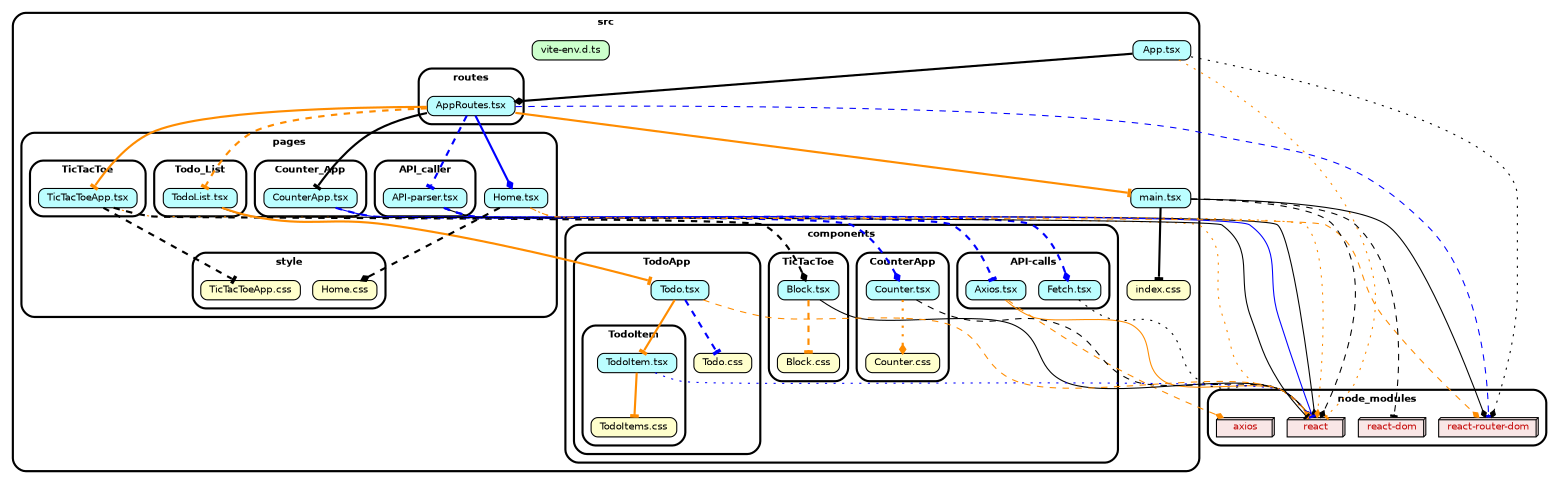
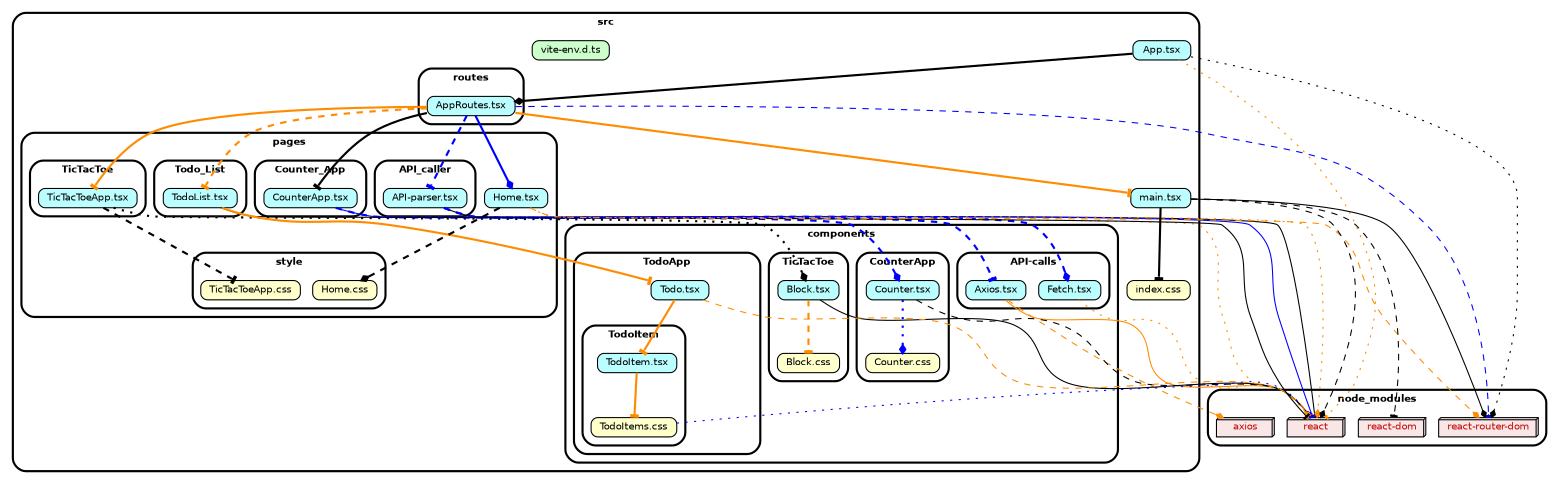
edge "API-parser.tsx" -> "react": arrowhead diamond -> tee
edge "TicTacToeApp.tsx" -> "Block.tsx": style dashed -> dotted
edge "Counter.tsx" -> "Counter.css": color darkorange -> blue
node "Todo.css": removed
edge "Fetch.tsx" -> "react": color black -> darkorange
edge "TodoItem.tsx" -> "react": now "TodoItems.css" -> "react"
